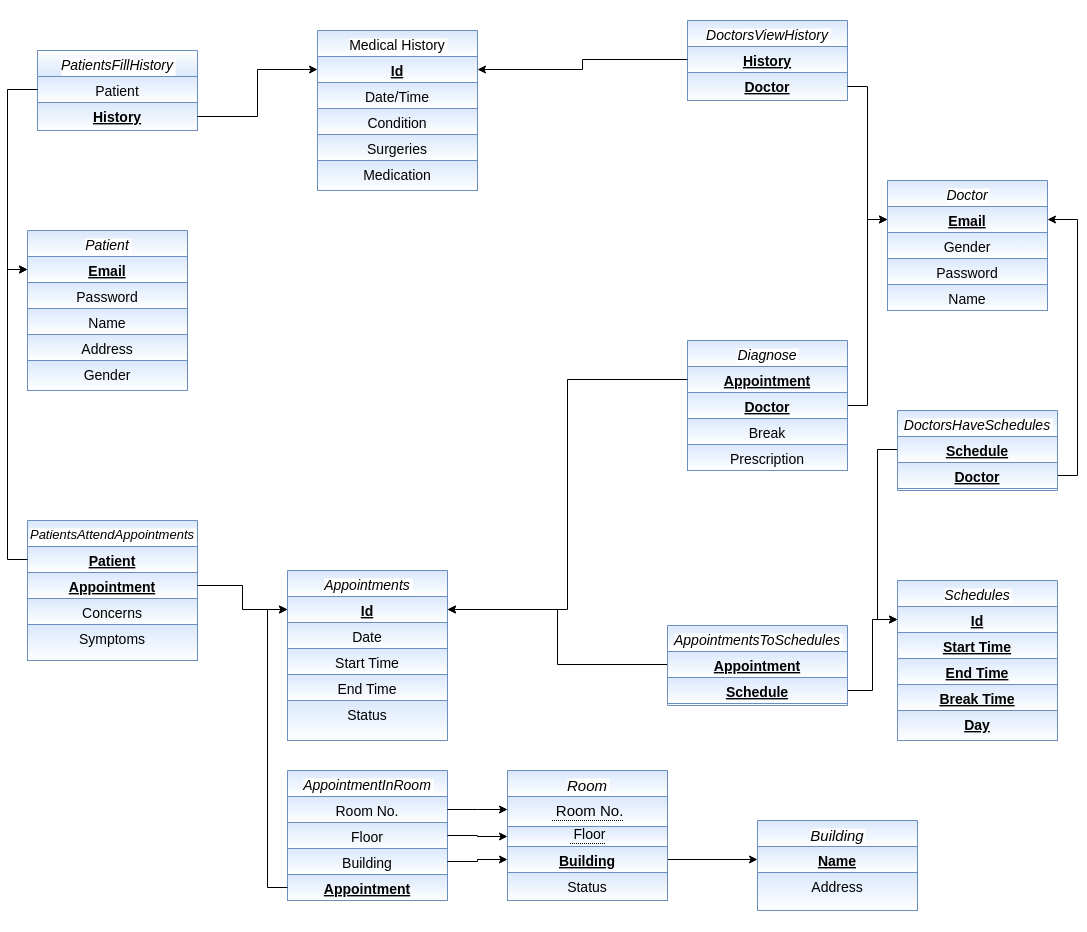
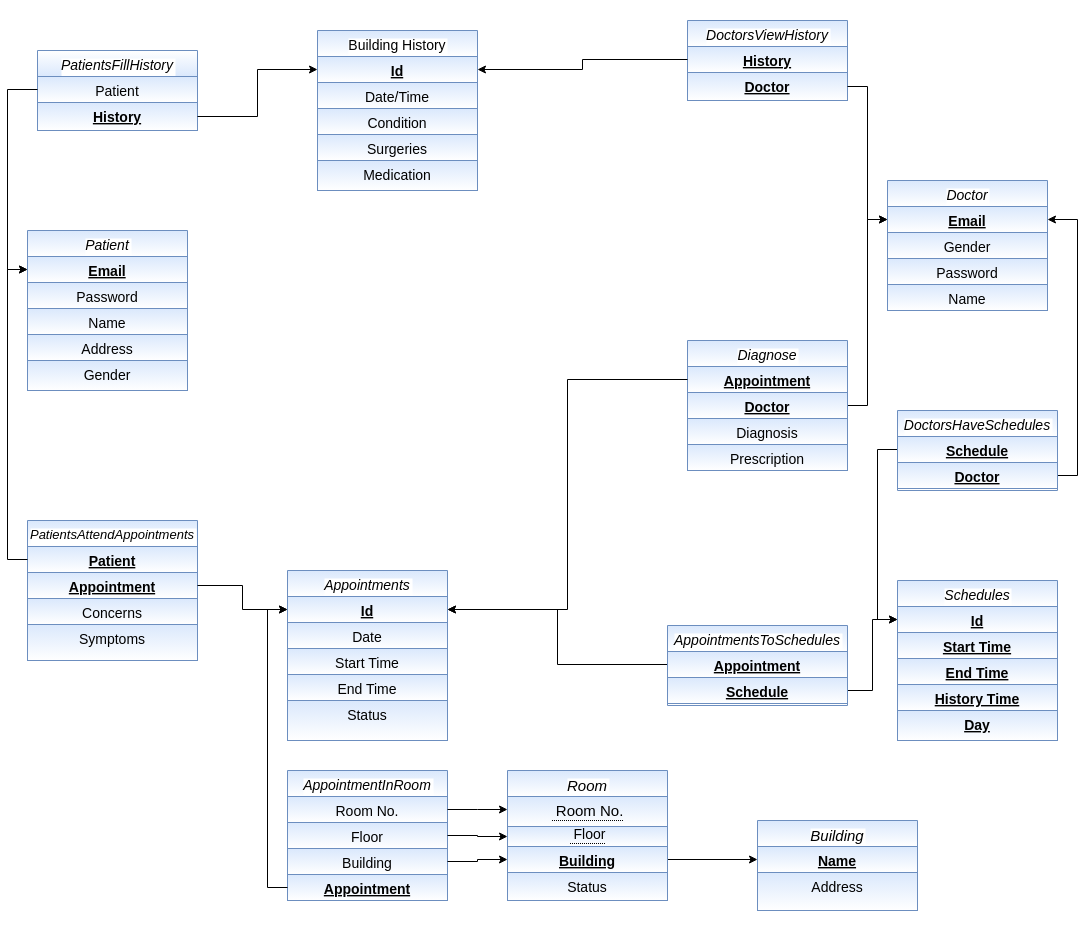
node "Medical History": label "Medical History" -> "Building History"
node "Break": label "Break" -> "Diagnosis"
node "Break Time": label "Break Time" -> "History Time"
